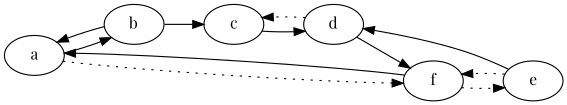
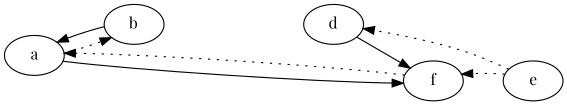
node "c": removed
edge "e" -> "d": style solid -> dotted
edge "a" -> "b": style solid -> dotted
edge "f" -> "a": style solid -> dotted
edge "a" -> "f": style dotted -> solid
edge "f" -> "e": removed
